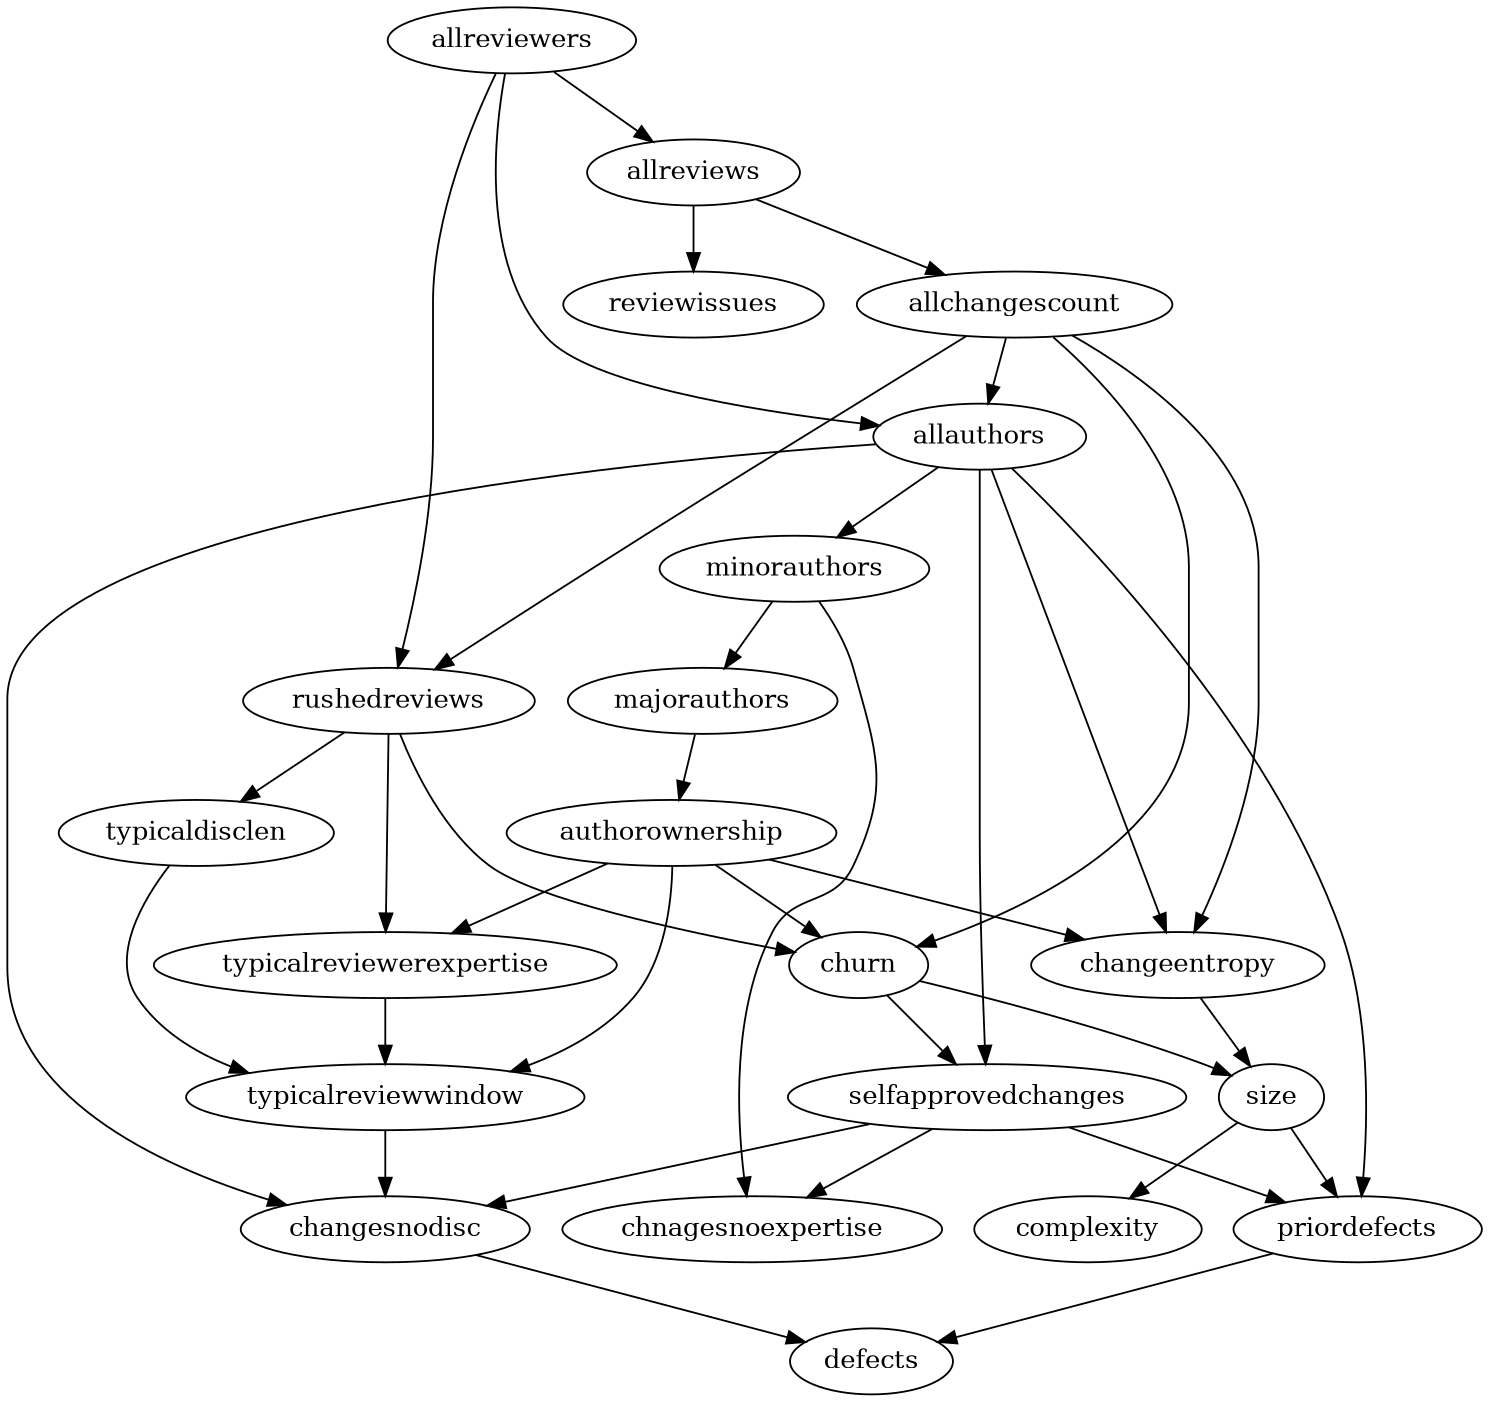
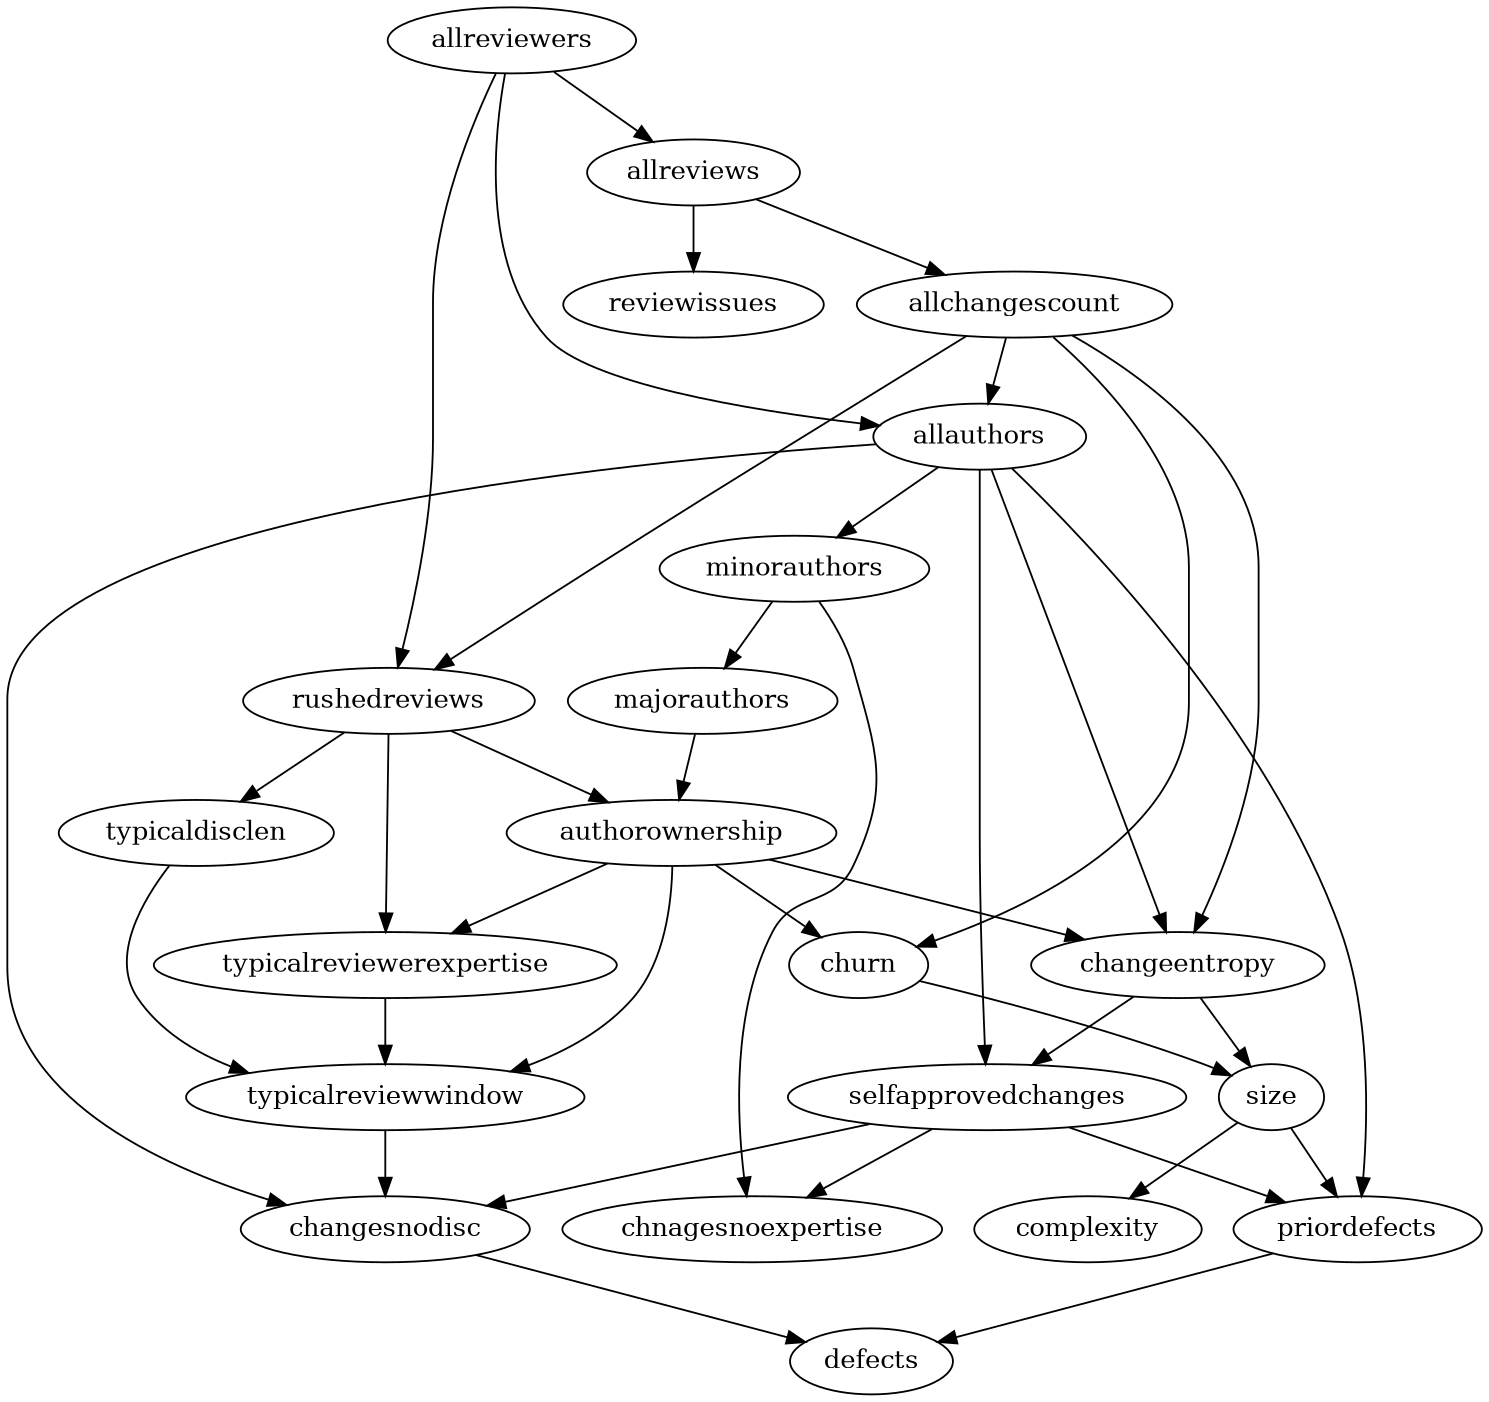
edge "rushedreviews" -> "churn": now "rushedreviews" -> "authorownership"
edge "churn" -> "selfapprovedchanges": now "changeentropy" -> "selfapprovedchanges"
